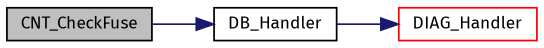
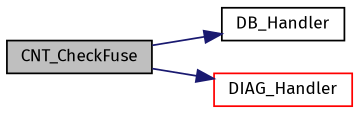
edge "DB_Handler" -> "DIAG_Handler": now "CNT_CheckFuse" -> "DIAG_Handler"
